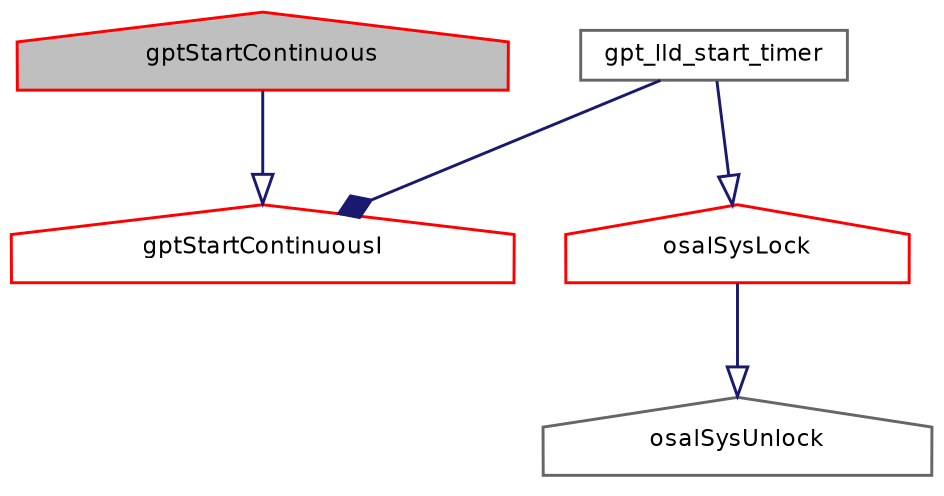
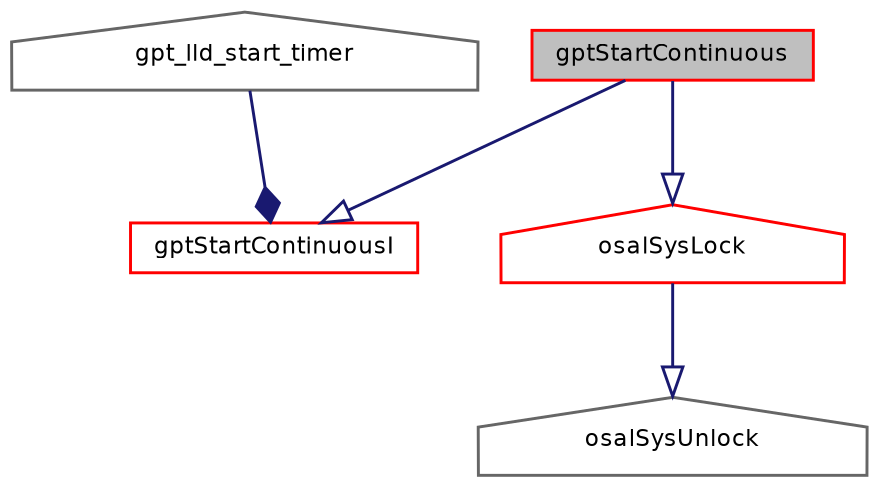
node "gptStartContinuous": shape house -> box
node "gpt_lld_start_timer": shape box -> house
edge "gpt_lld_start_timer" -> "osalSysLock": now "gptStartContinuous" -> "osalSysLock"
node "gptStartContinuousI": shape house -> box
